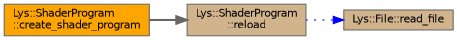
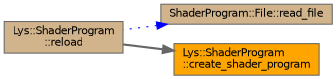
edge "Lys::ShaderProgram ::create_shader_program" -> "Lys::ShaderProgram ::reload": reversed
node "Lys::File::read_file": label "Lys::File::read_file" -> "ShaderProgram::File::read_file"
